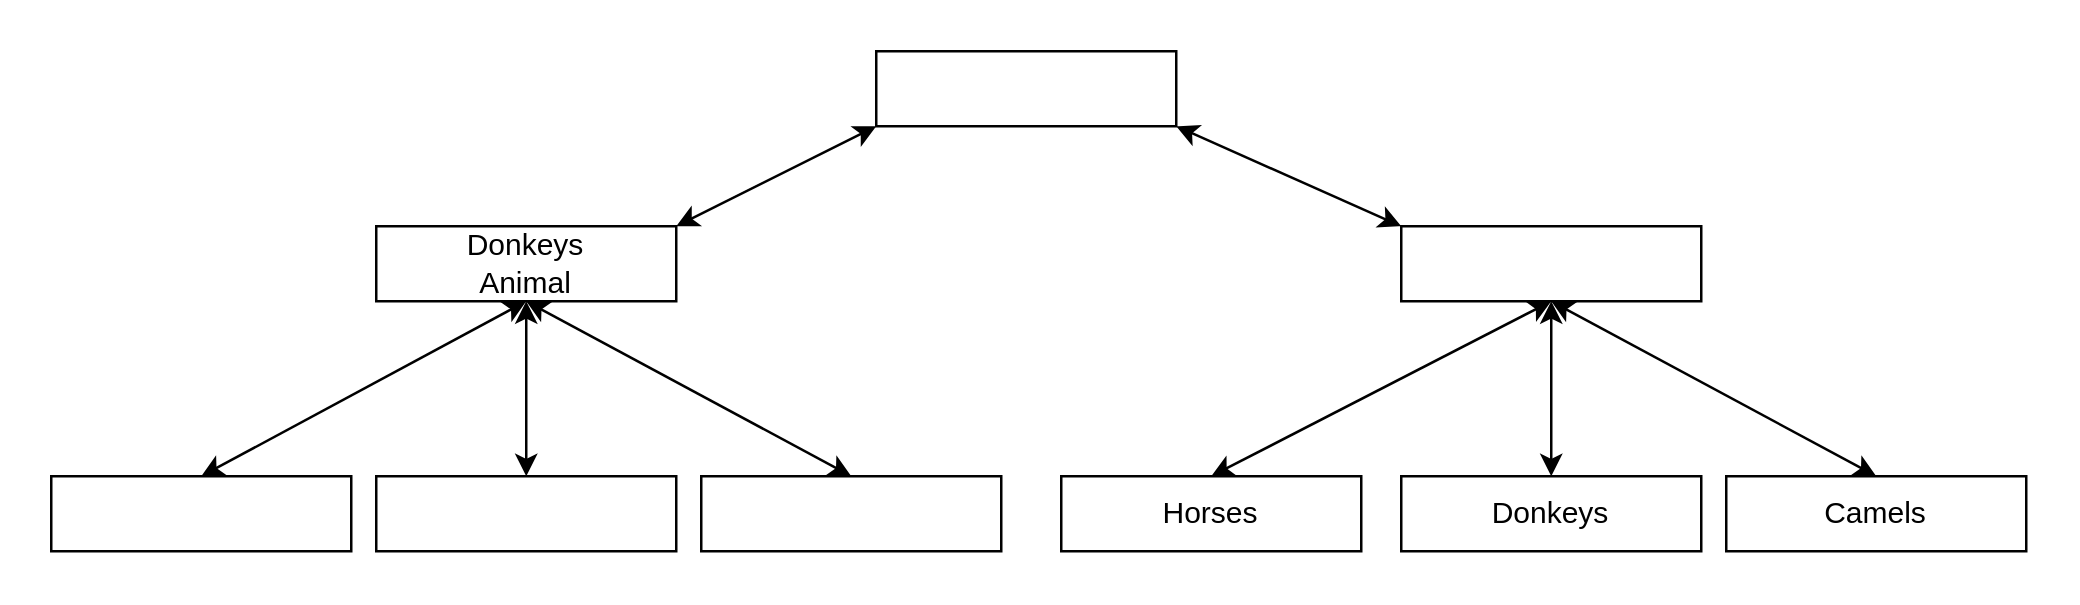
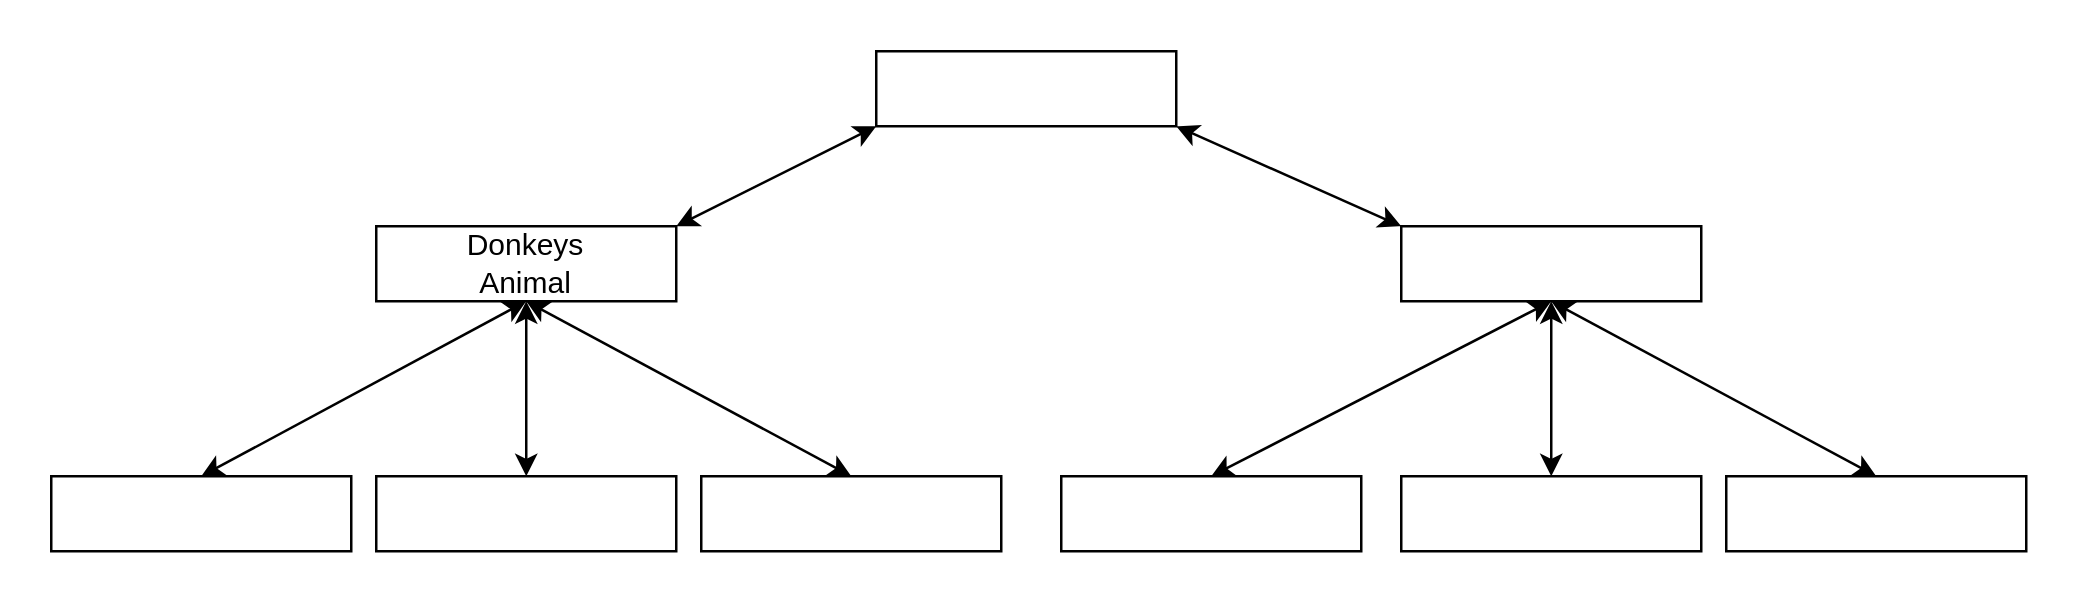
node "Horses": removed
node "Donkeys": removed
node "Camels": removed
